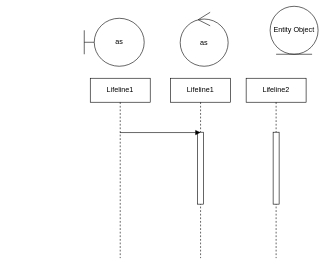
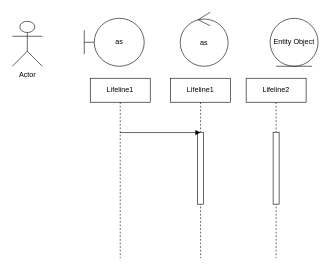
node "Entity Object": moved (294, 30) -> (294, 42)
node "Actor": added
